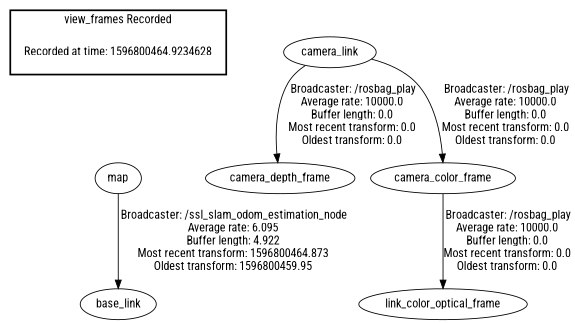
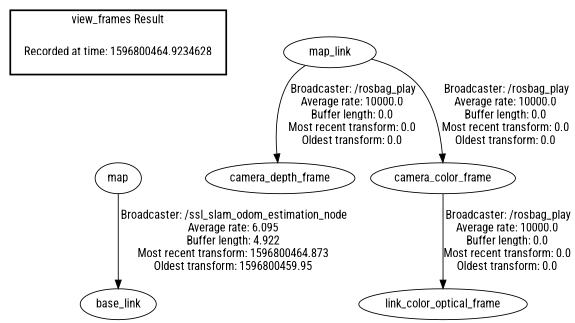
cluster "view_frames Recorded": label "view_frames Recorded" -> "view_frames Result"
node "camera_link": label "camera_link" -> "map_link"
